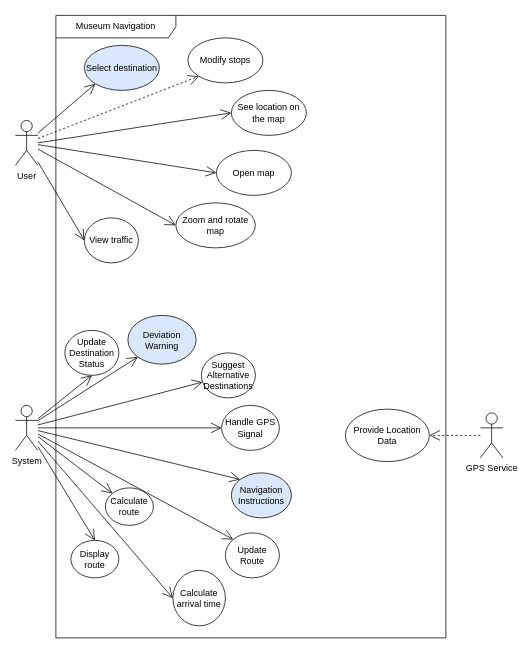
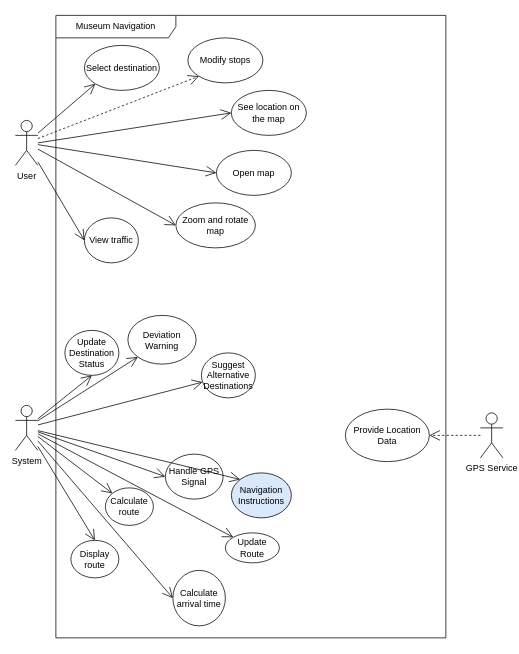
node "Select destination": fillcolor #dae8fc -> #ffffff
node "Deviation Warning": fillcolor #dae8fc -> #ffffff
node "Handle GPS Signal": moved (251, 428) -> (194, 477)
node "Update Route": size 54x45 -> 54x30
